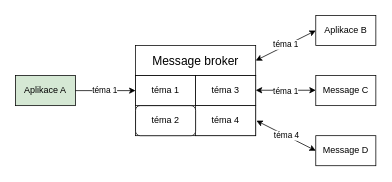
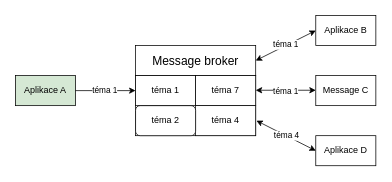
node "téma 3": label "téma 3" -> "téma 7"
node "Message D": label "Message D" -> "Aplikace D"
